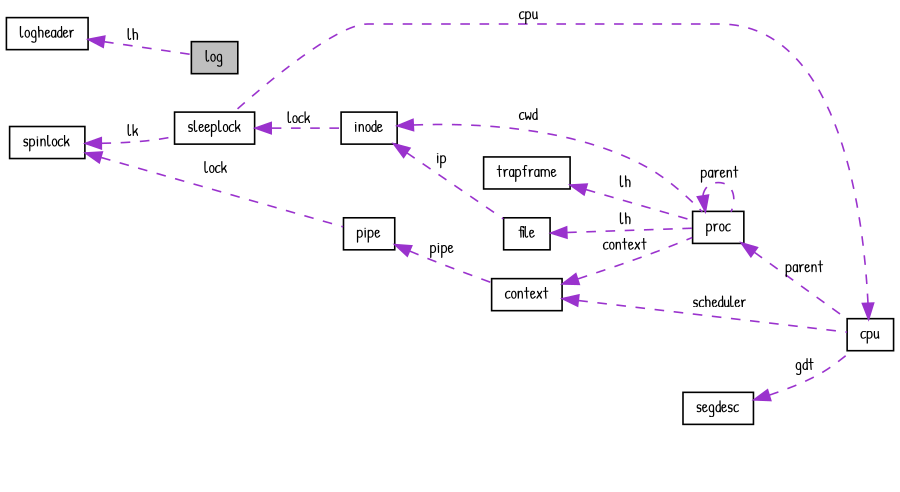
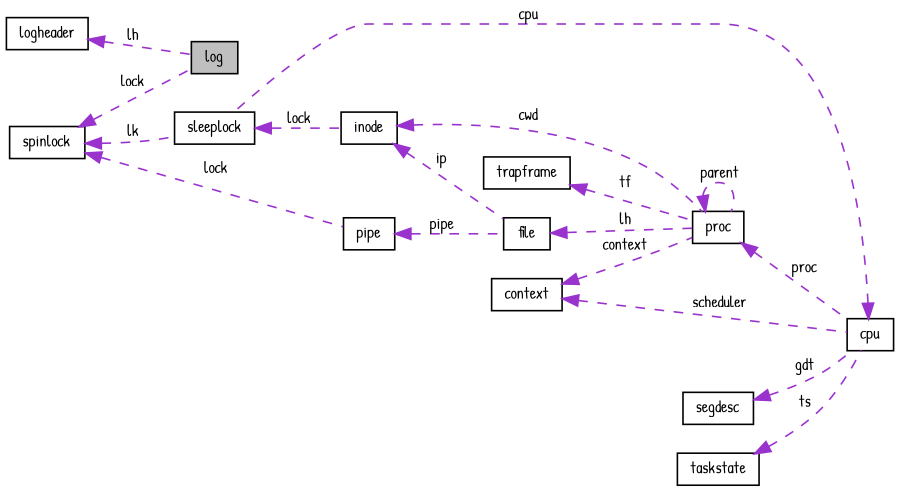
edge "log" -> "spinlock": added, label "lock"
edge "proc" -> "trapframe": label " lh" -> " tf"
edge "context" -> "pipe": now "file" -> "pipe"
edge "cpu" -> "proc": label " parent" -> " proc"
node "taskstate": added
